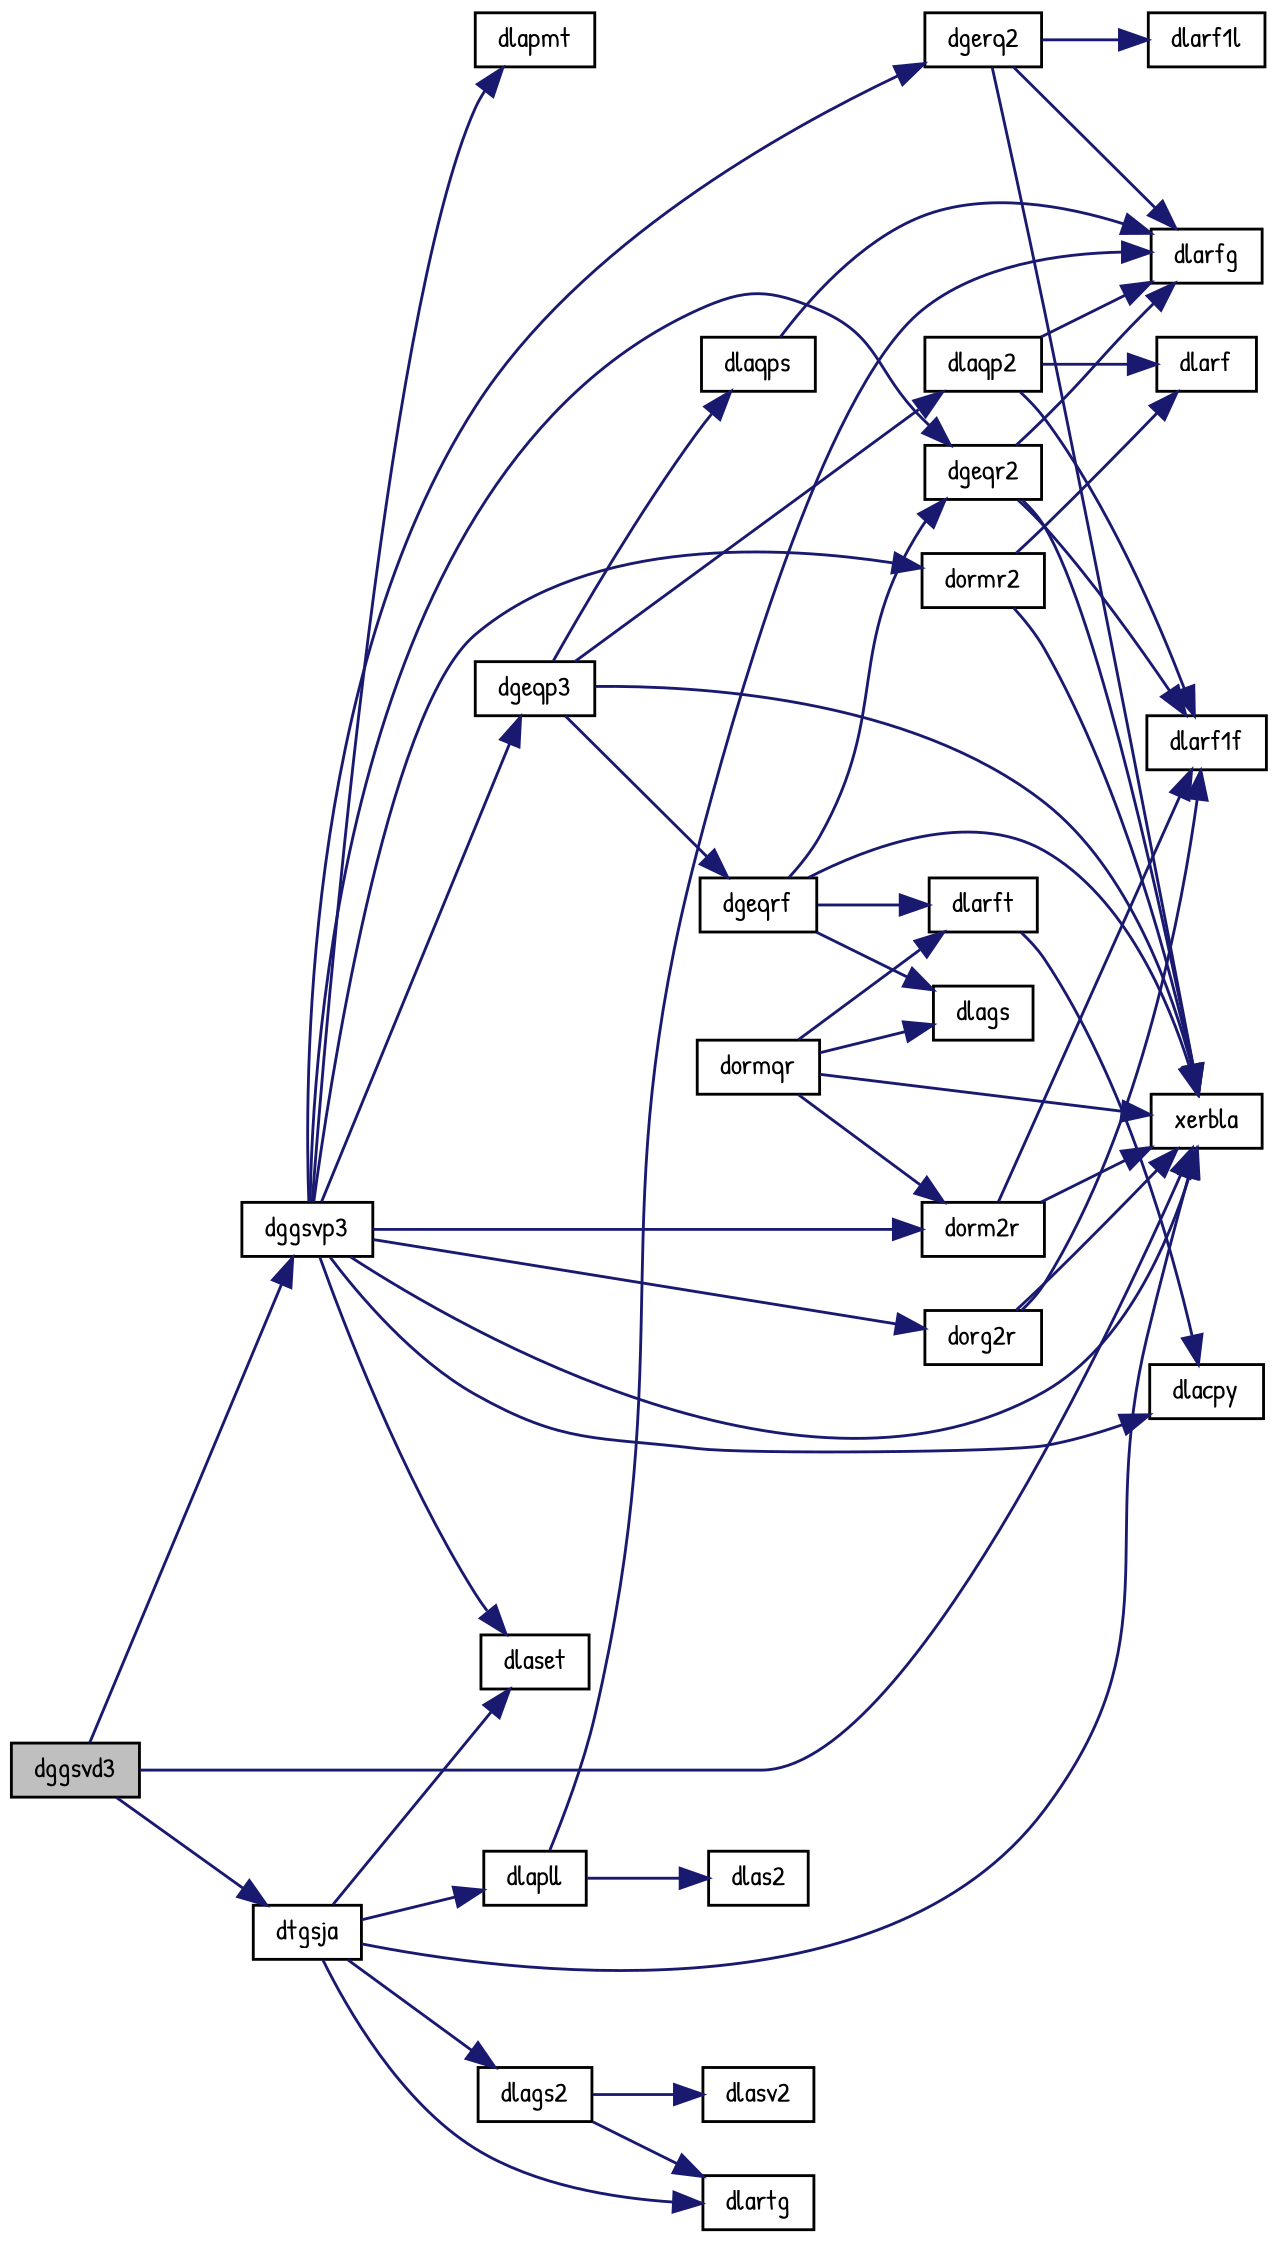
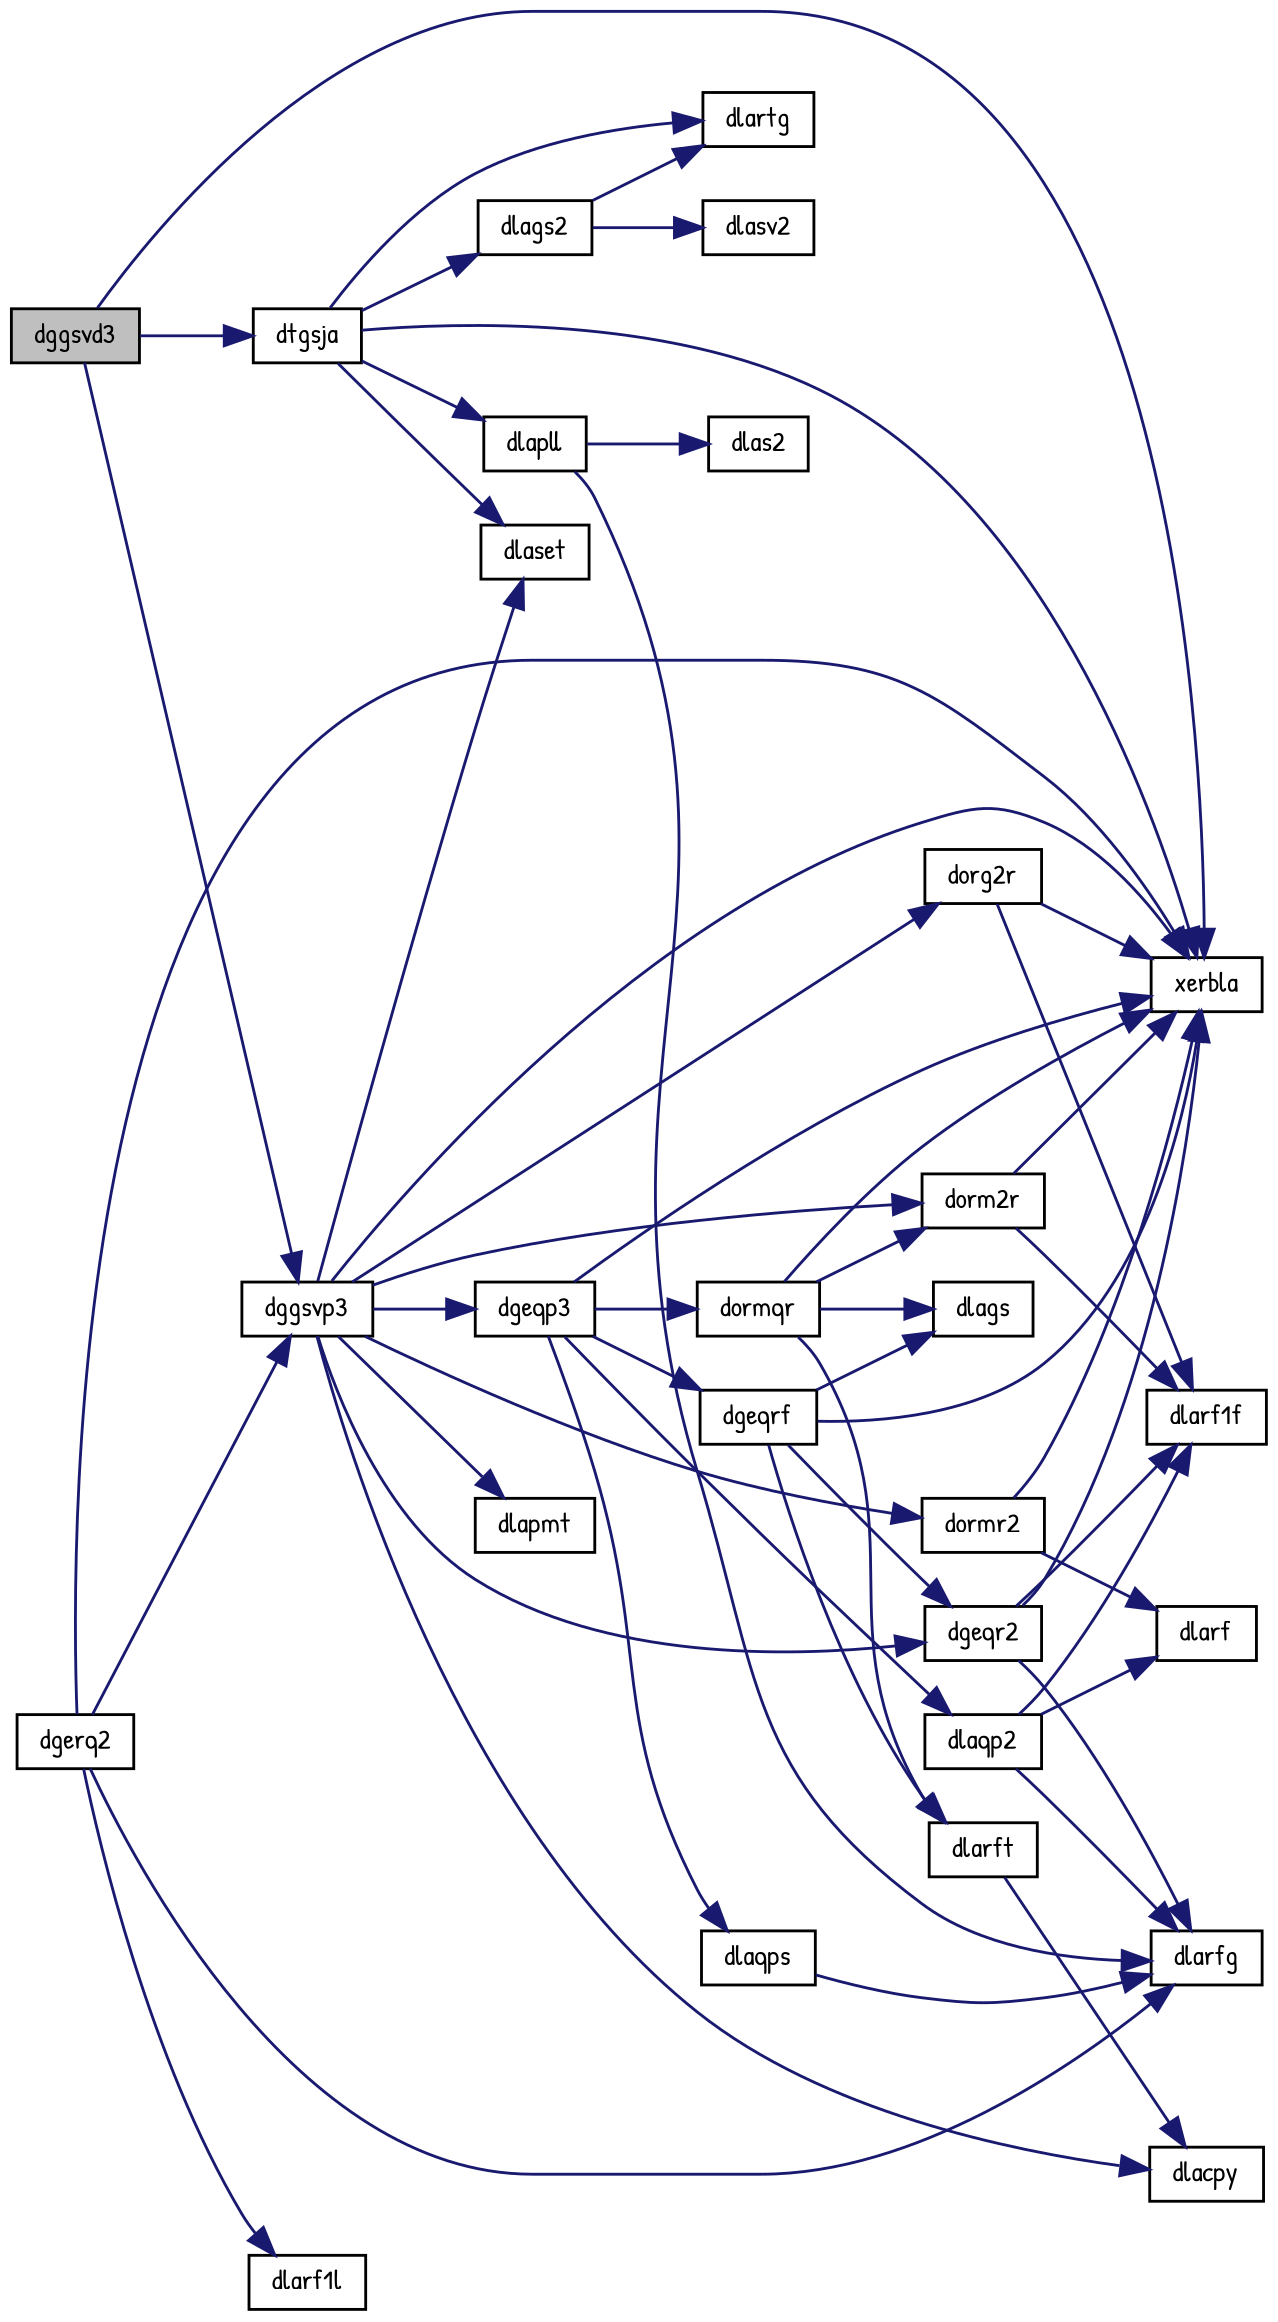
edge "dggsvp3" -> "dgerq2": reversed
edge "dgeqp3" -> "dormqr": added
